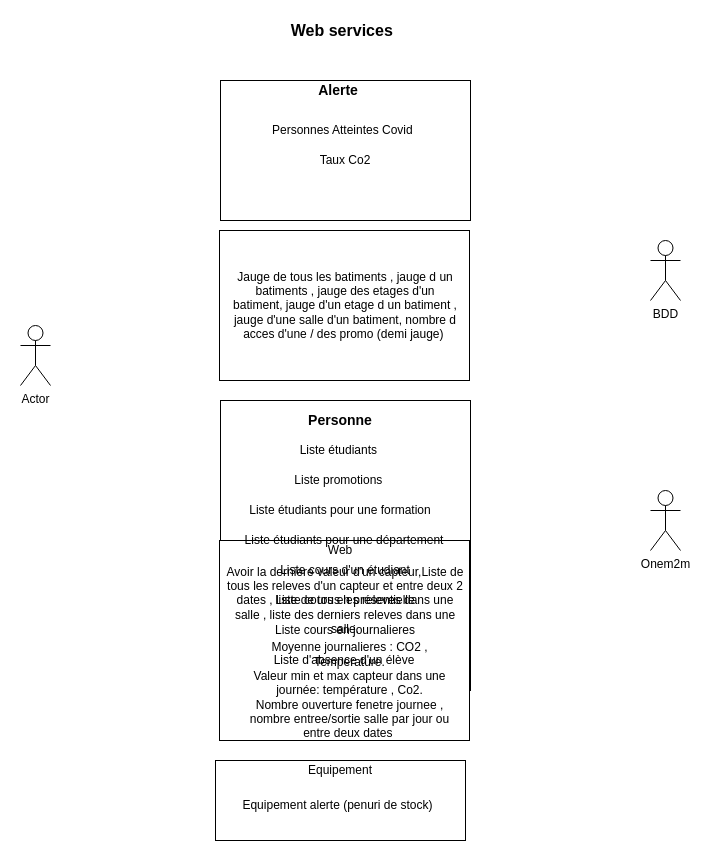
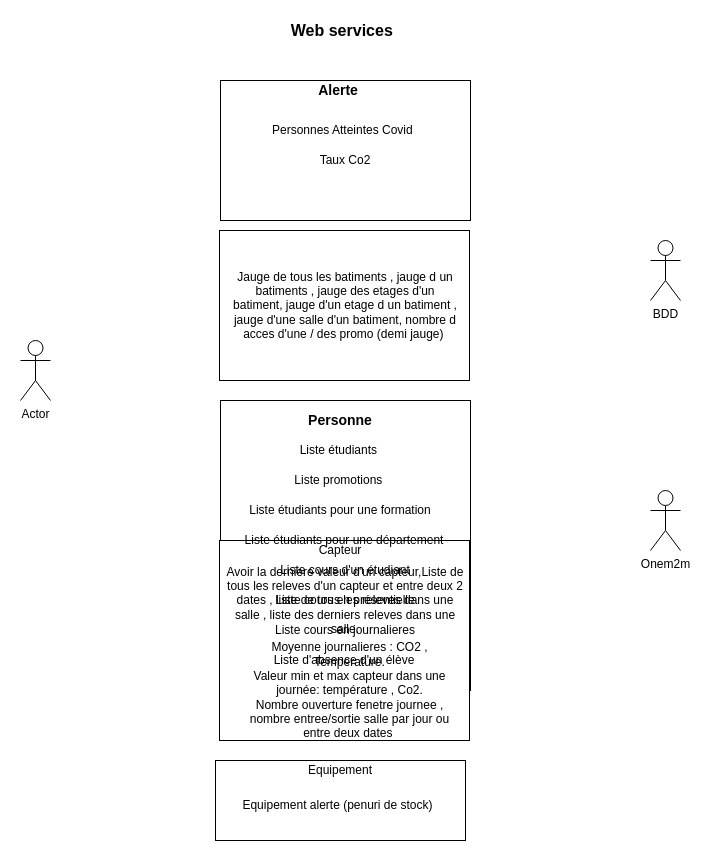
node "Actor": moved (36, 356) -> (36, 371)
node "Web": label "Web" -> "Capteur"
